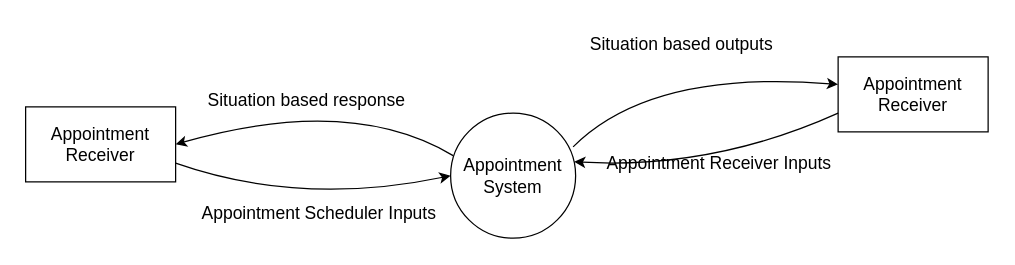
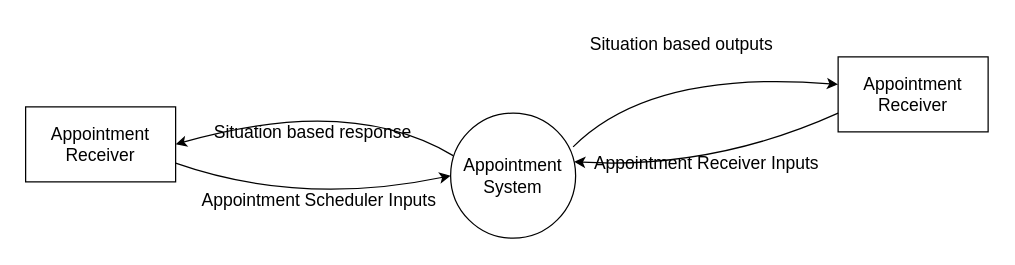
node "Situation based response": moved (307, 101) -> (313, 132)
node "Appointment Receiver Inputs": moved (719, 163) -> (707, 163)
node "Appointment Scheduler Inputs": moved (319, 213) -> (319, 201)
